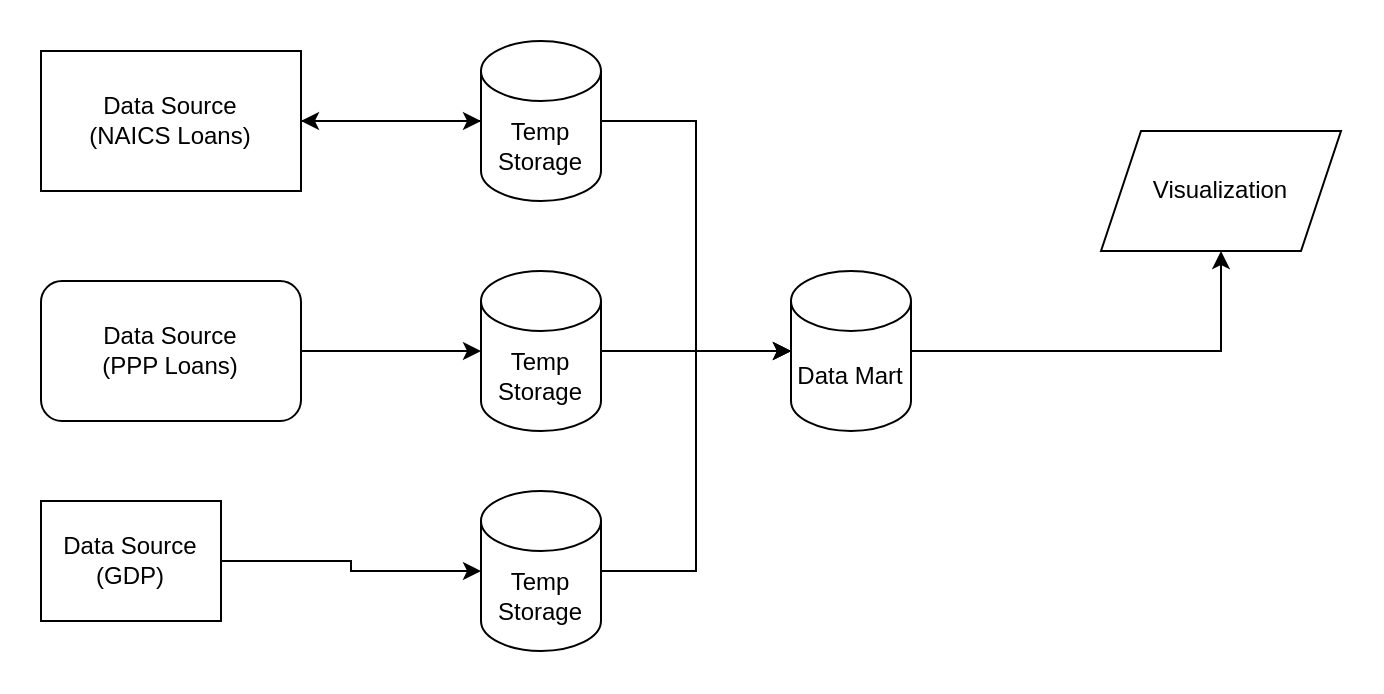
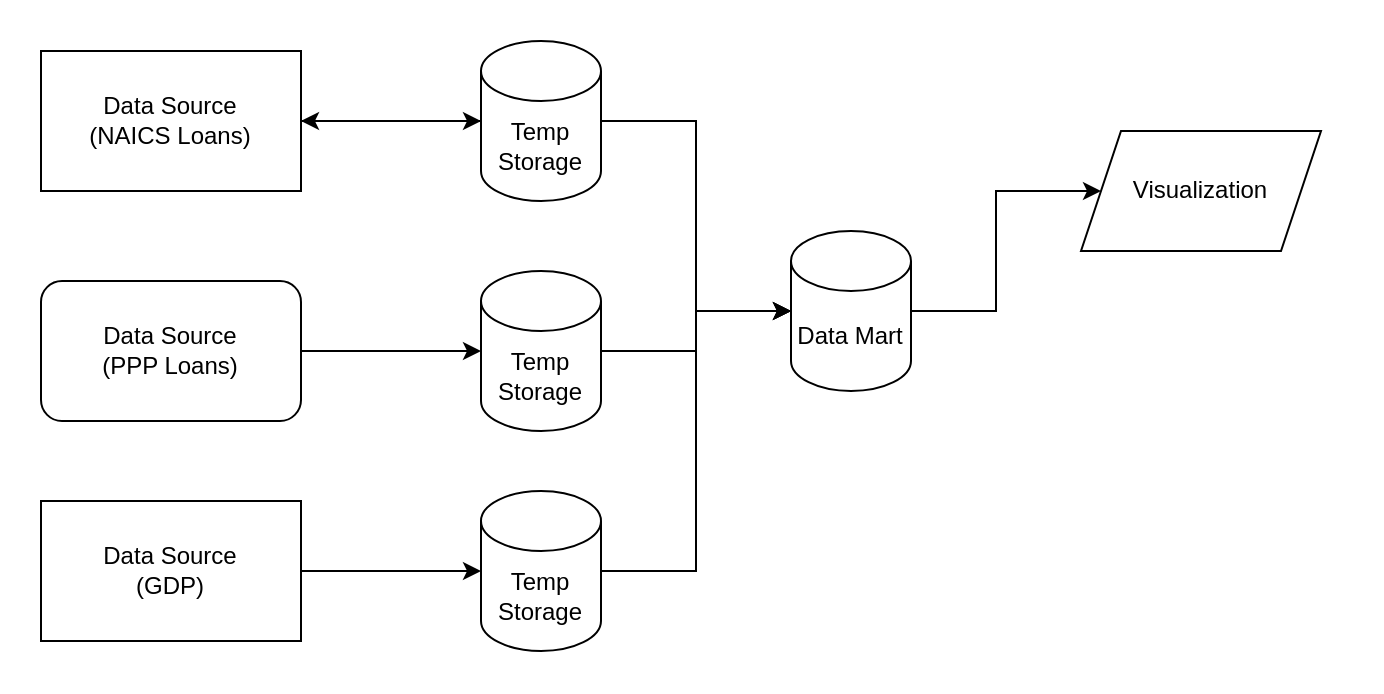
node "Visualization": moved (1221, 191) -> (1201, 191)
node "Data Mart": moved (851, 351) -> (851, 311)
node "Data Source (GDP)": size 180x120 -> 260x140
